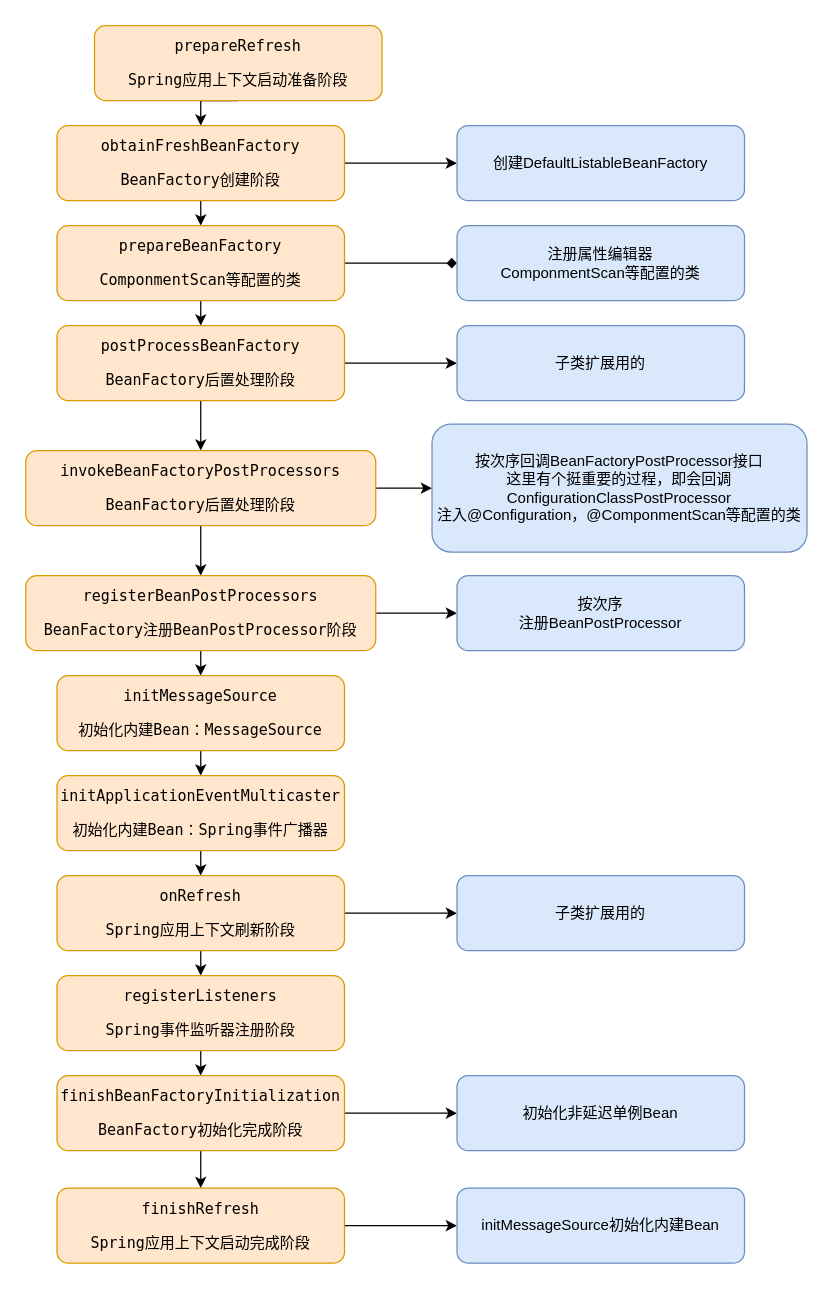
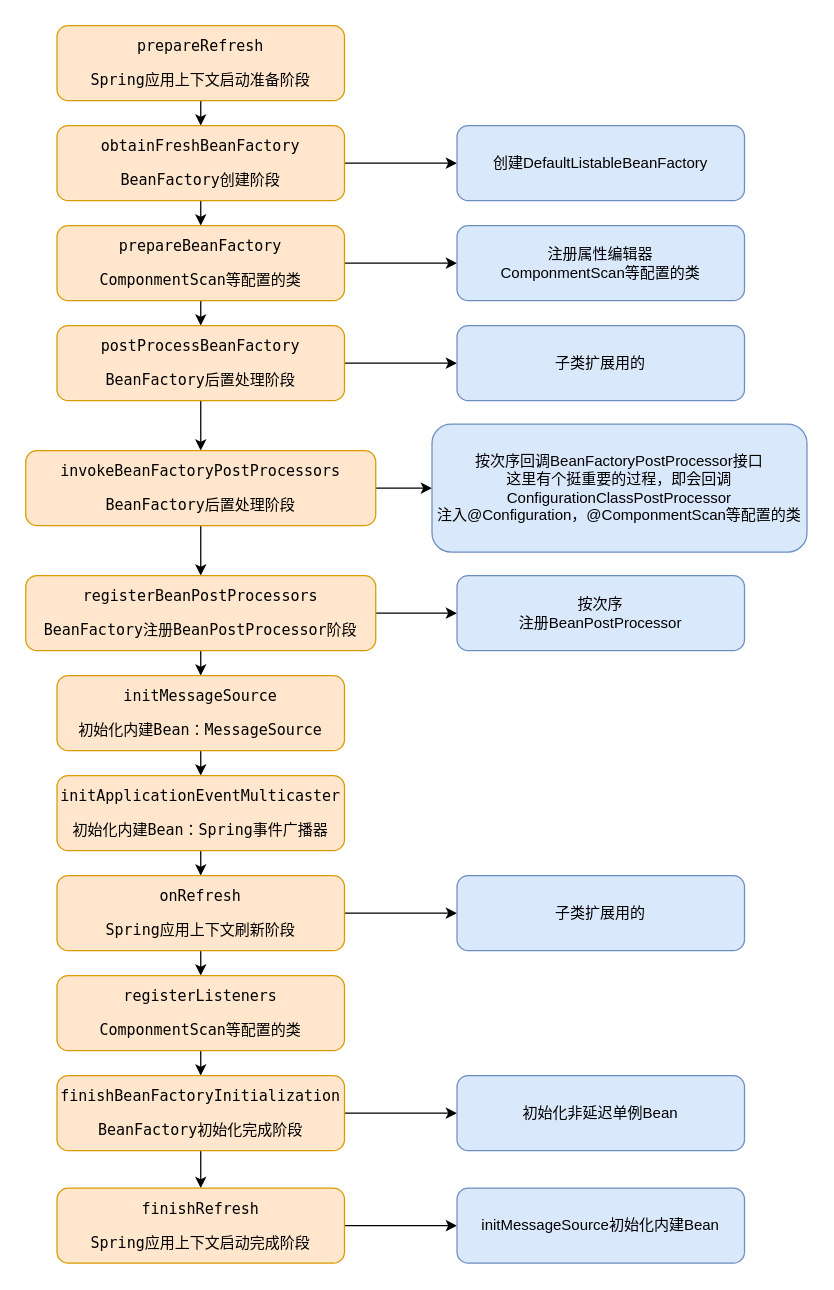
node "prepareRefreshSpring应用上下文启动准备阶段": moved (238, 63) -> (201, 63)
edge "prepareBeanFactoryComponmentScan等配置的类" -> "注册属性编辑器 ComponmentScan等配置的类": arrowhead diamond -> classic
node "registerListenersSpring事件监听器注册阶段": label "registerListenersSpring事件监听器注册阶段" -> "registerListenersComponmentScan等配置的类"
